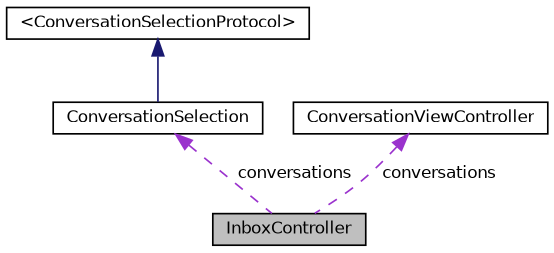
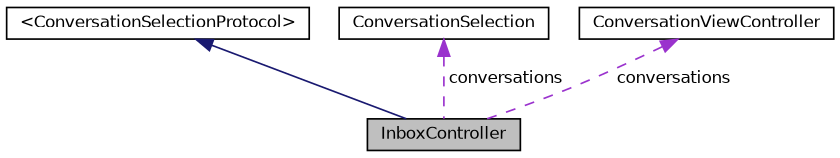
edge "ConversationSelection" -> "<ConversationSelectionProtocol>": now "InboxController" -> "<ConversationSelectionProtocol>"
